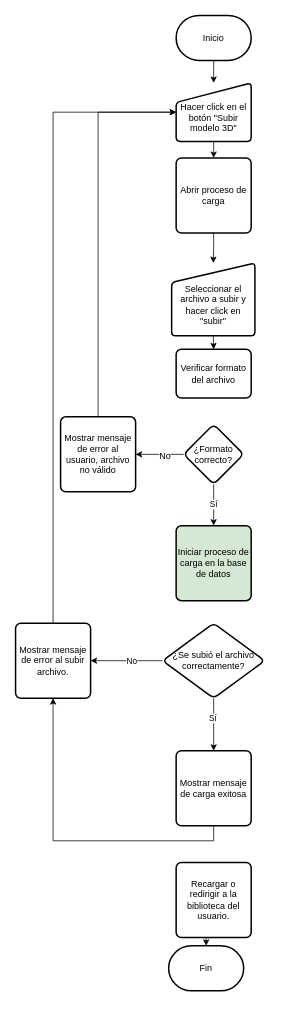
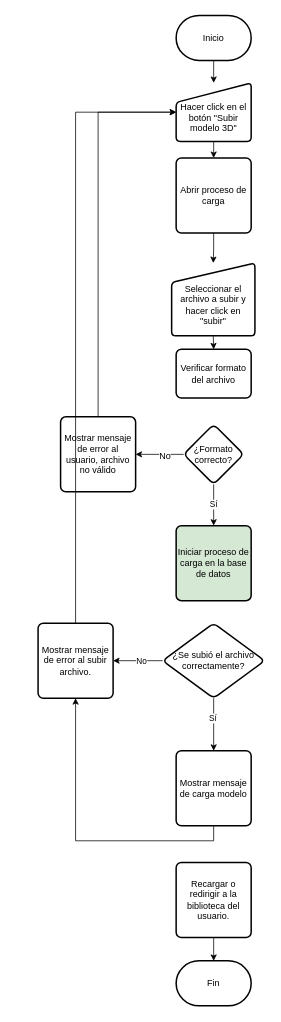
node "Mostrar mensaje de error al subir archivo.": moved (53, 660) -> (75, 660)
node "Mostrar mensaje de carga exitosa": label "Mostrar mensaje de carga exitosa" -> "Mostrar mensaje de carga modelo"
node "Fin": moved (206, 968) -> (213, 983)
